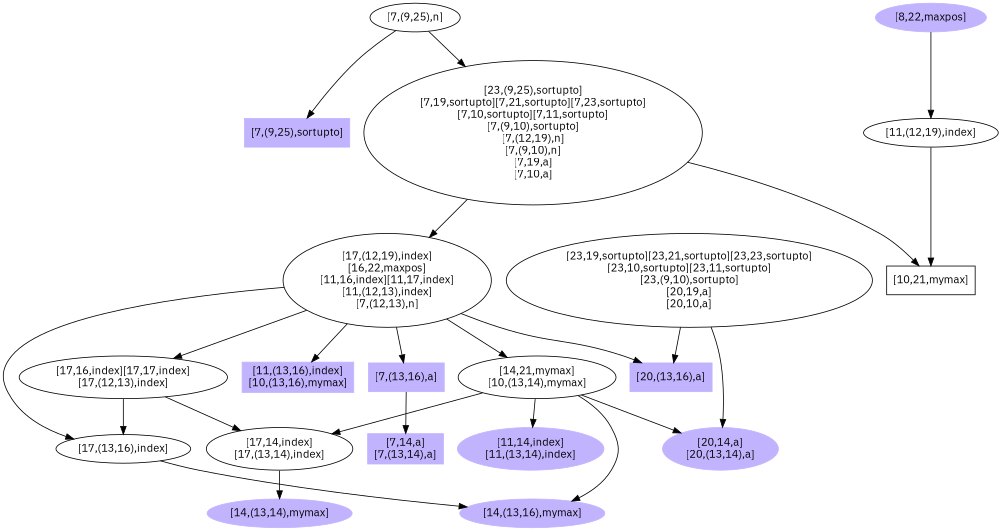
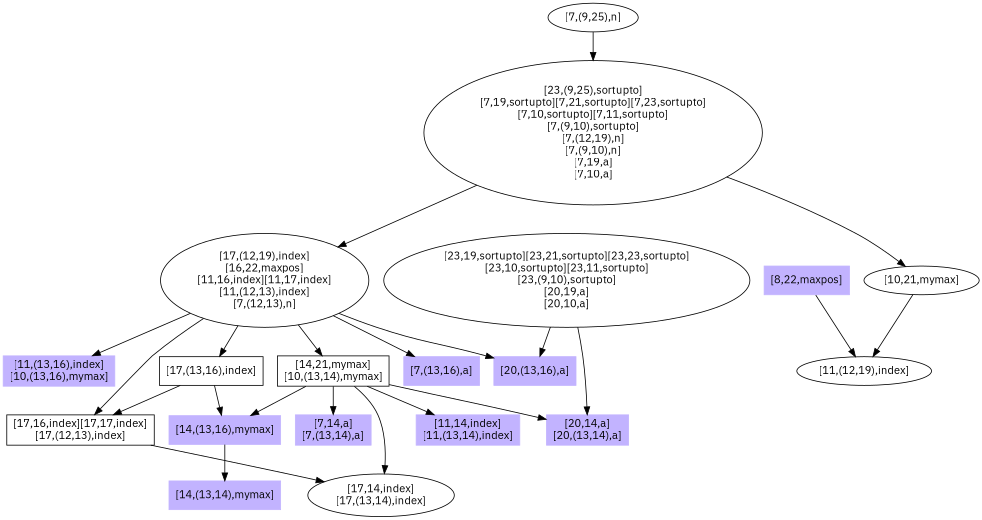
node "[8,22,maxpos]": shape ellipse -> box
node "[7,(9,25),sortupto]": removed
edge "[11,(12,19),index]" -> "[10,21,mymax]": reversed
node "[10,21,mymax]": shape box -> ellipse
node "[17,16,index][17,17,index] [17,(12,13),index]": shape ellipse -> box
node "[14,21,mymax] [10,(13,14),mymax]": shape ellipse -> box
edge "[7,(13,16),a]" -> "[7,14,a] [7,(13,14),a]": now "[14,21,mymax] [10,(13,14),mymax]" -> "[7,14,a] [7,(13,14),a]"
edge "[17,16,index][17,17,index] [17,(12,13),index]" -> "[17,(13,16),index]": reversed
node "[17,(13,16),index]": shape ellipse -> box
node "[11,14,index] [11,(13,14),index]": shape ellipse -> box
node "[20,14,a] [20,(13,14),a]": shape ellipse -> box
edge "[17,14,index] [17,(13,14),index]" -> "[14,(13,14),mymax]": now "[14,(13,16),mymax]" -> "[14,(13,14),mymax]"
node "[14,(13,14),mymax]": shape ellipse -> box
node "[14,(13,16),mymax]": shape ellipse -> box
